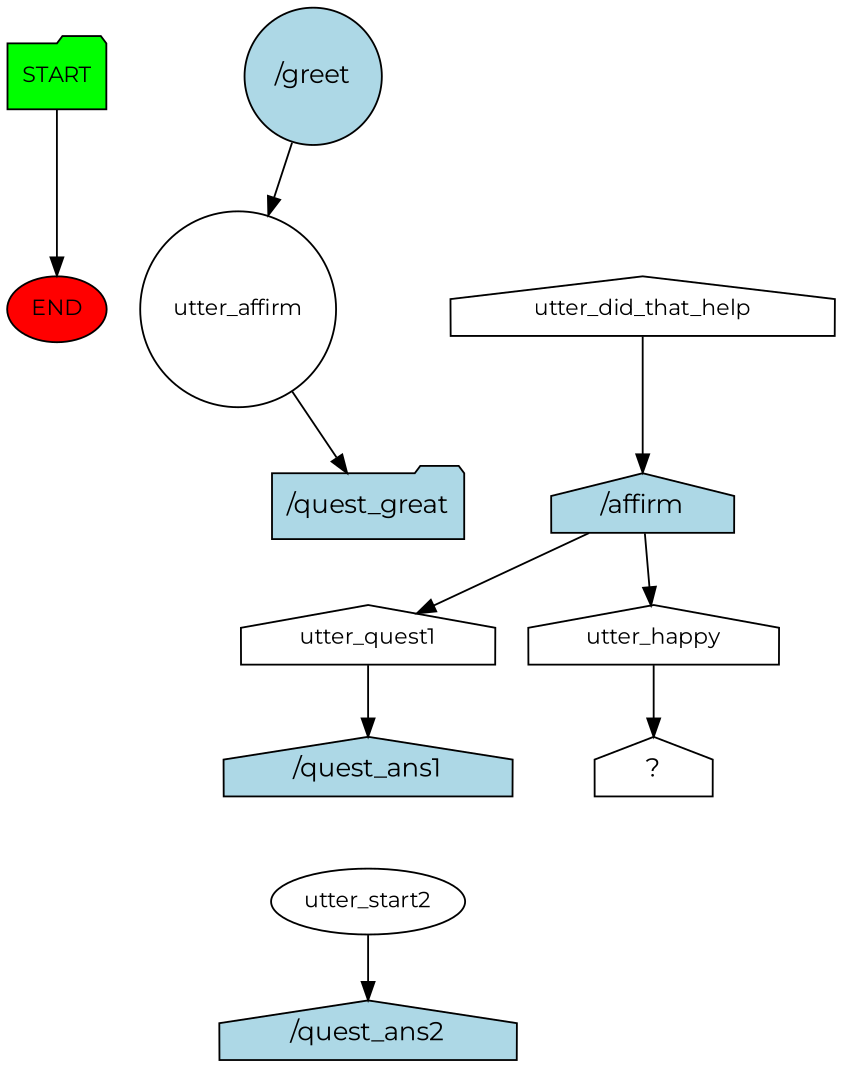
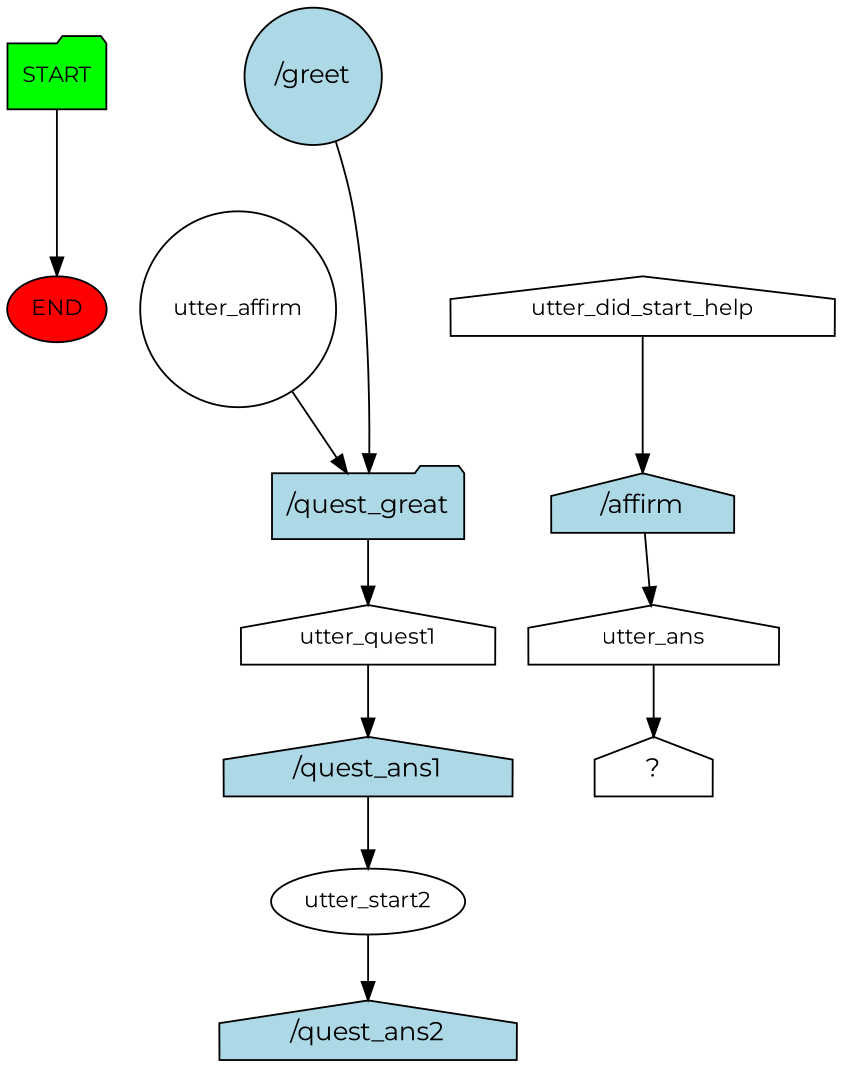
edge "/greet" -> "utter_affirm": now "/greet" -> "/quest_great"
node "utter_did_that_help": label "utter_did_that_help" -> "utter_did_start_help"
edge "/affirm" -> "utter_quest1": now "/quest_great" -> "utter_quest1"
node "utter_happy": label "utter_happy" -> "utter_ans"
edge "/quest_ans1" -> "utter_start2": added
